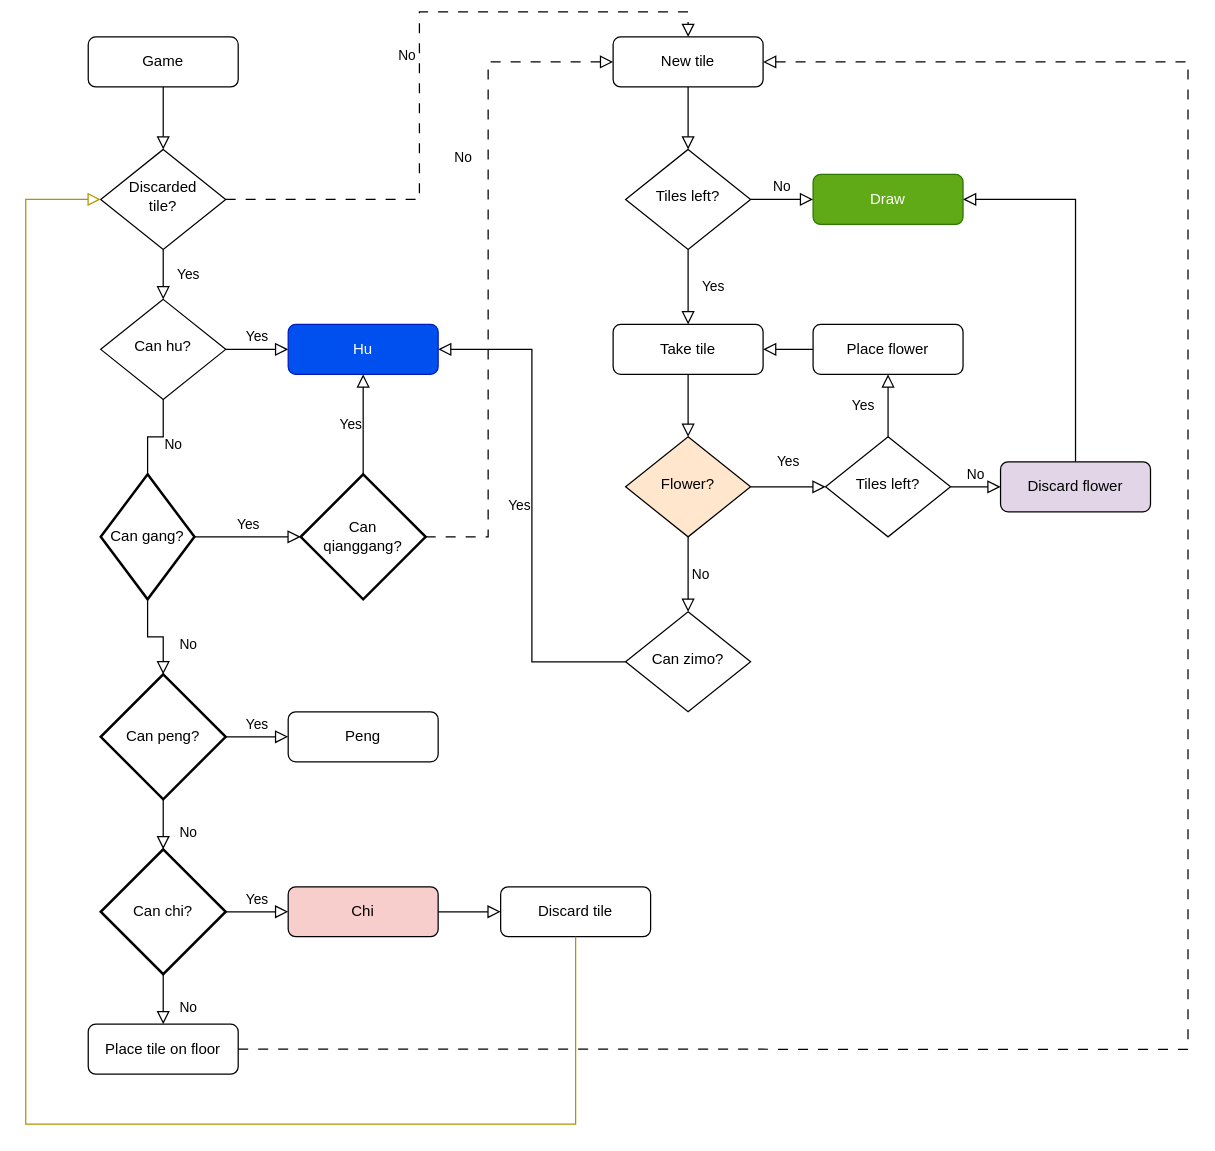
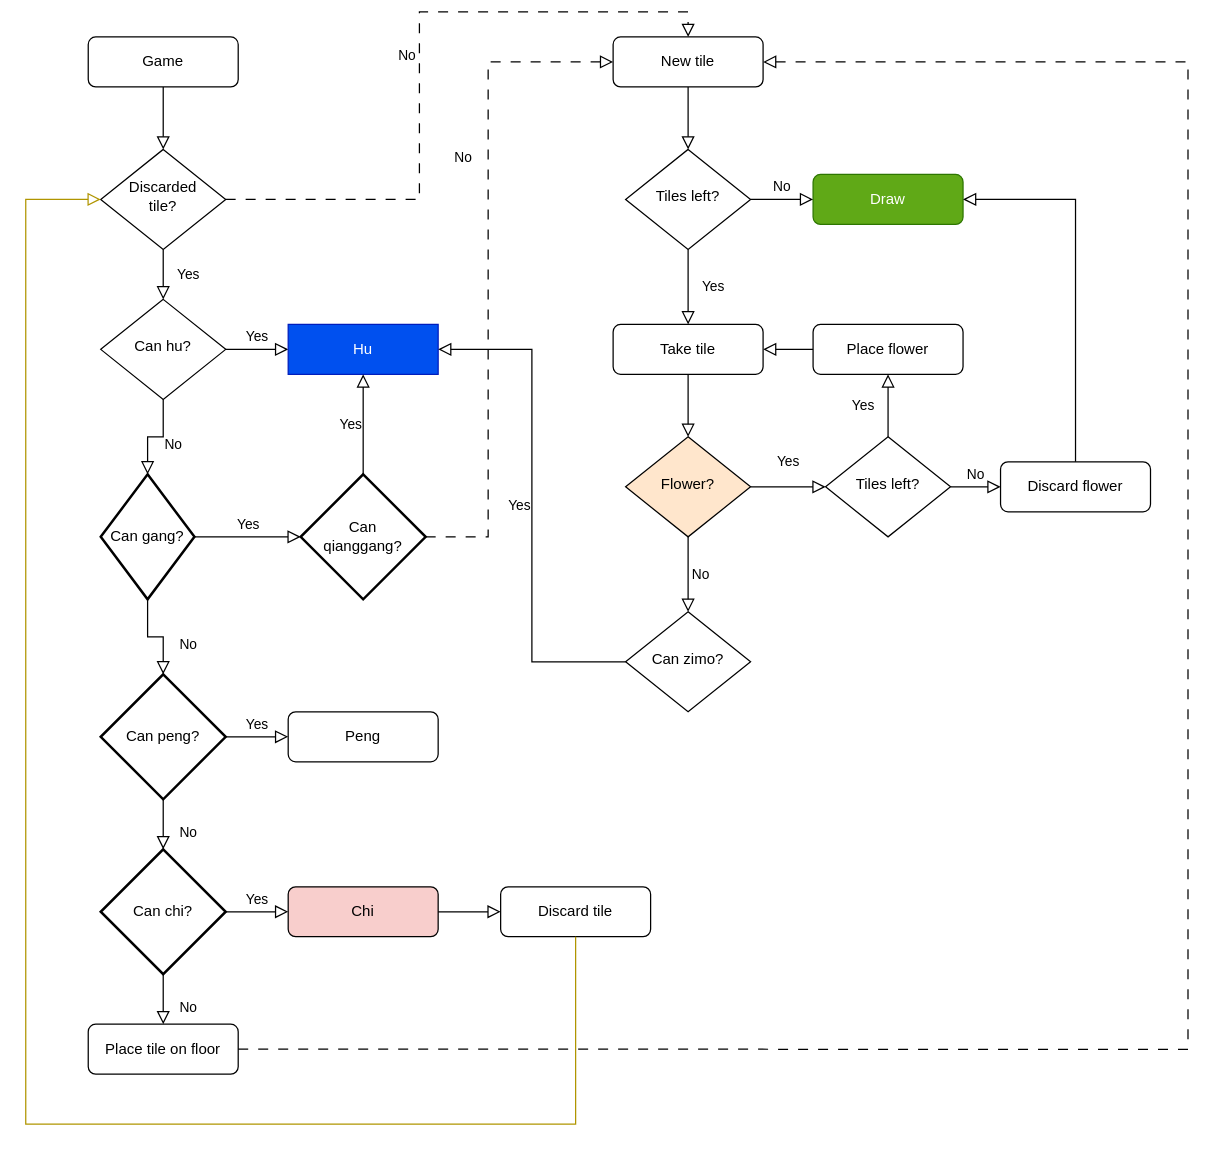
node "Hu": shape rounded rectangle -> rectangle
edge "Can hu?" -- "Can gang?": arrowhead none -> block
node "Discard flower": fillcolor #e1d5e7 -> #ffffff
